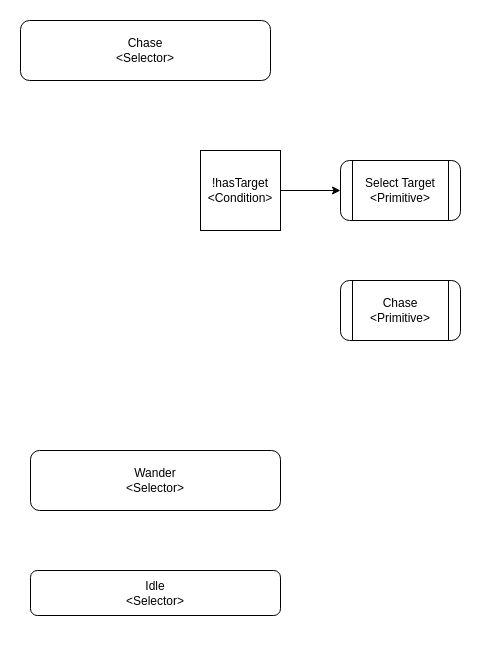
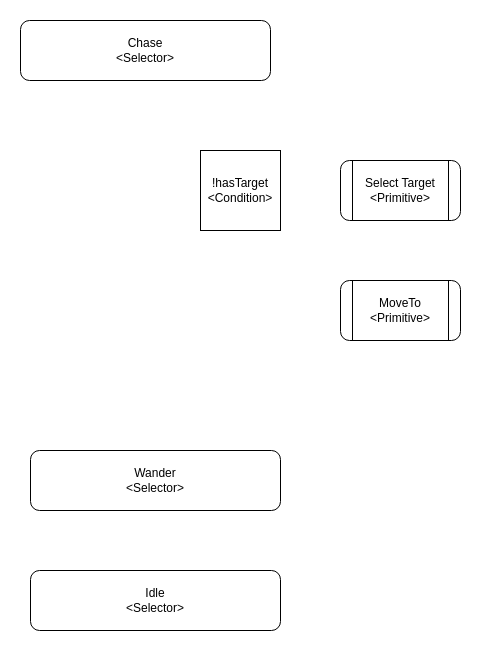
edge "!hasTarget <Condition>" -> "Select Target <Primitive>": removed
node "Chase <Primitive>": label "Chase <Primitive>" -> "MoveTo <Primitive>"
node "Idle <Selector>": size 250x45 -> 250x60
